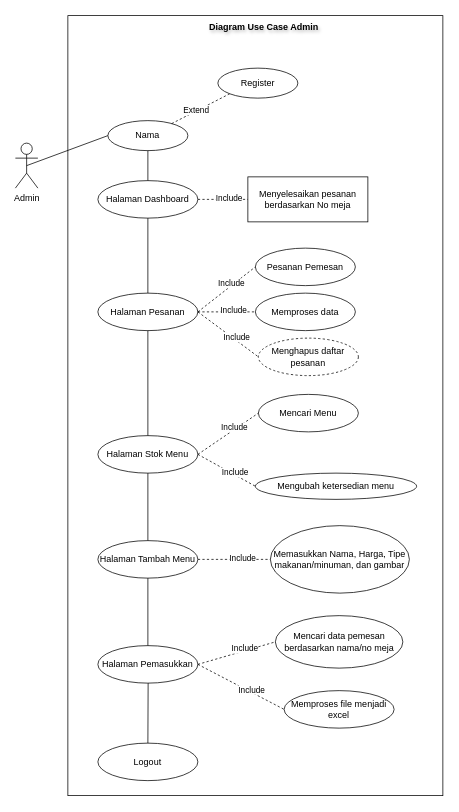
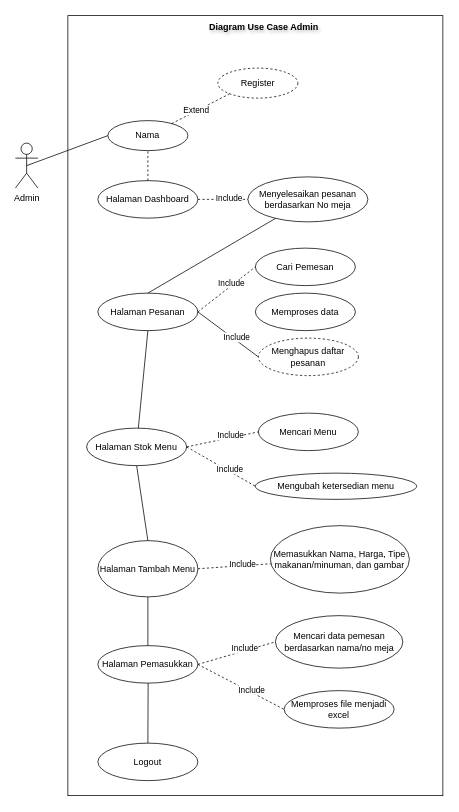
node "Register": style solid -> dashed
edge "Nama" -- "Halaman Dashboard": style solid -> dashed
node "Menyelesaikan pesanan berdasarkan No meja": shape rectangle -> ellipse
edge "Halaman Dashboard" -- "Halaman Pesanan": now "Menyelesaikan pesanan berdasarkan No meja" -- "Halaman Pesanan"
node "Pesanan Pemesan": label "Pesanan Pemesan" -> "Cari Pemesan"
edge "Halaman Pesanan" -- "Memproses data": removed, label "Include"
edge "Halaman Pesanan" -- "Menghapus daftar pesanan": style dashed -> solid
node "Mencari Menu": moved (308, 413) -> (308, 432)
node "Halaman Stok Menu": moved (148, 454) -> (137, 447)
node "Halaman Tambah Menu": size 100x38 -> 100x56
